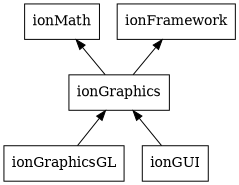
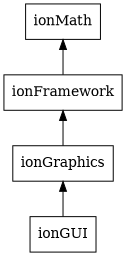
edge "ionGraphics" -> "ionMath": now "ionFramework" -> "ionMath"
node "ionGraphicsGL": removed
